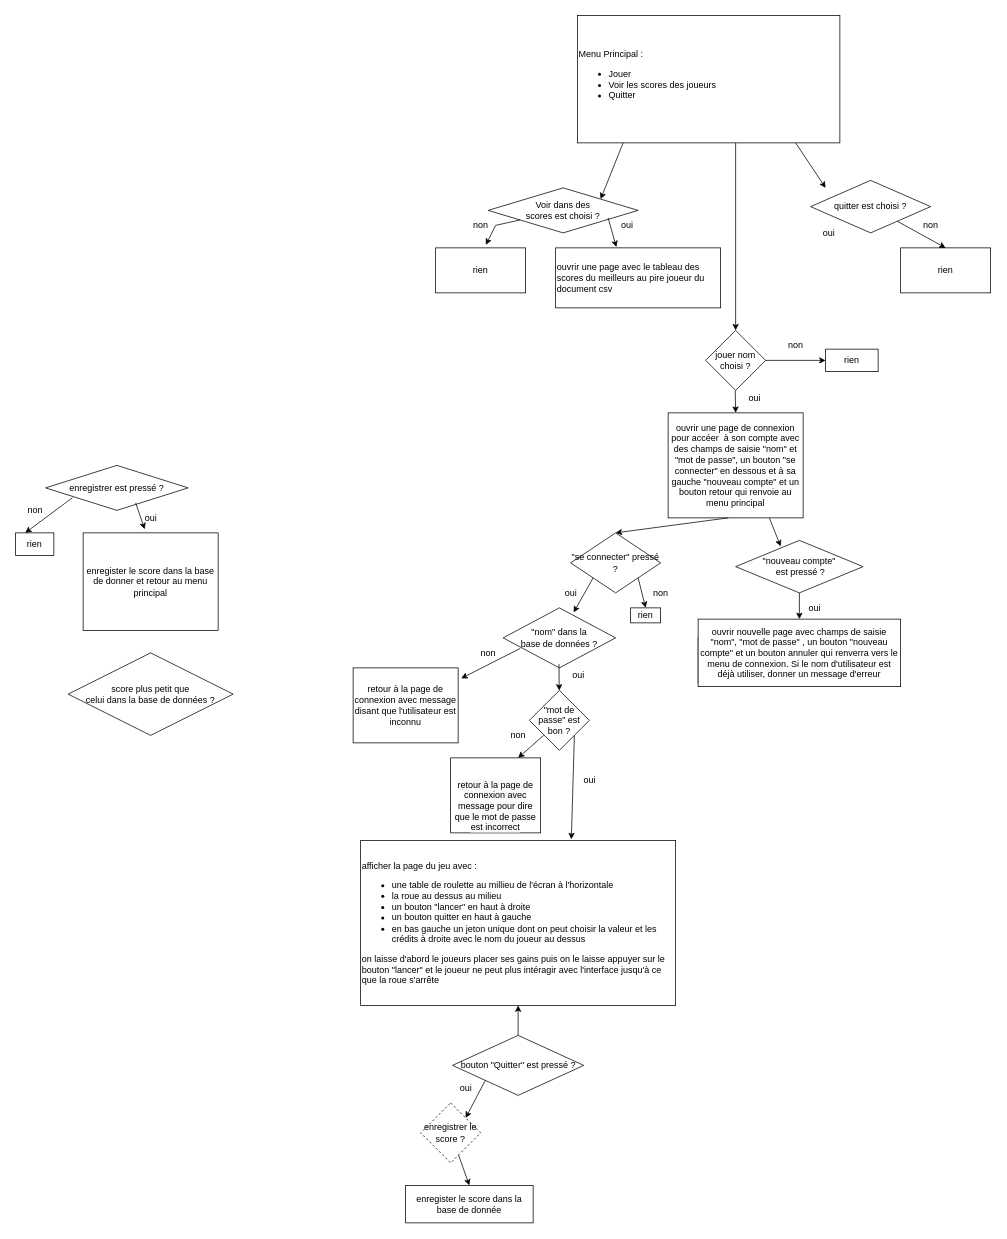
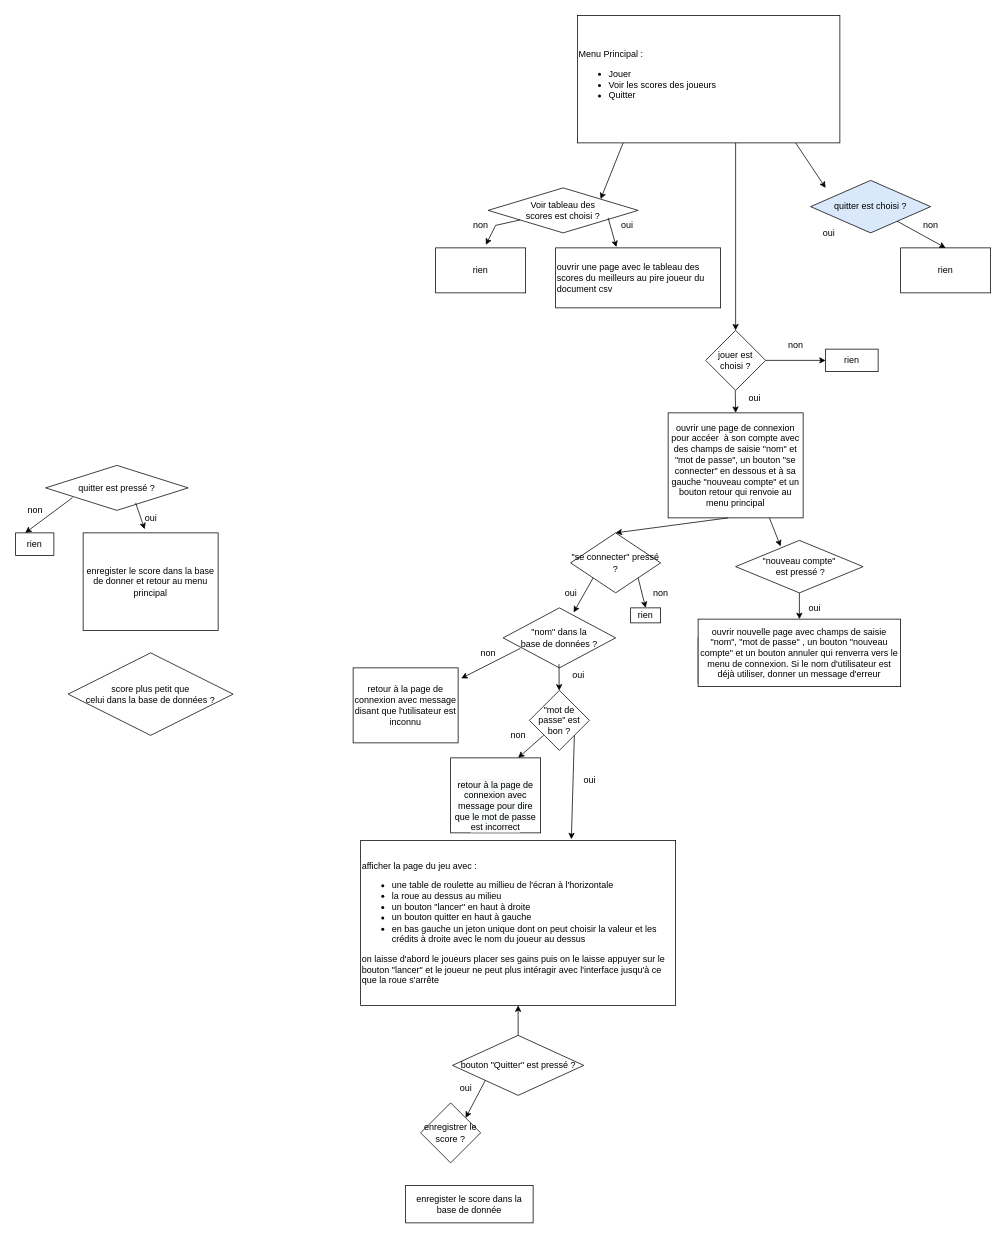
node "quitter est choisi ?": fillcolor #ffffff -> #dae8fc
node "Voir dans des scores est choisi ?": label "Voir dans des scores est choisi ?" -> "Voir tableau des scores est choisi ?"
node "jouer nom choisi ?": label "jouer nom choisi ?" -> "jouer est choisi ?"
node "enregistrer est pressé ?": label "enregistrer est pressé ?" -> "quitter est pressé ?"
node "enregistrer le score ?": style dashed -> solid
edge "enregistrer le score ?" -> "enregister le score dans la base de donnée": removed
